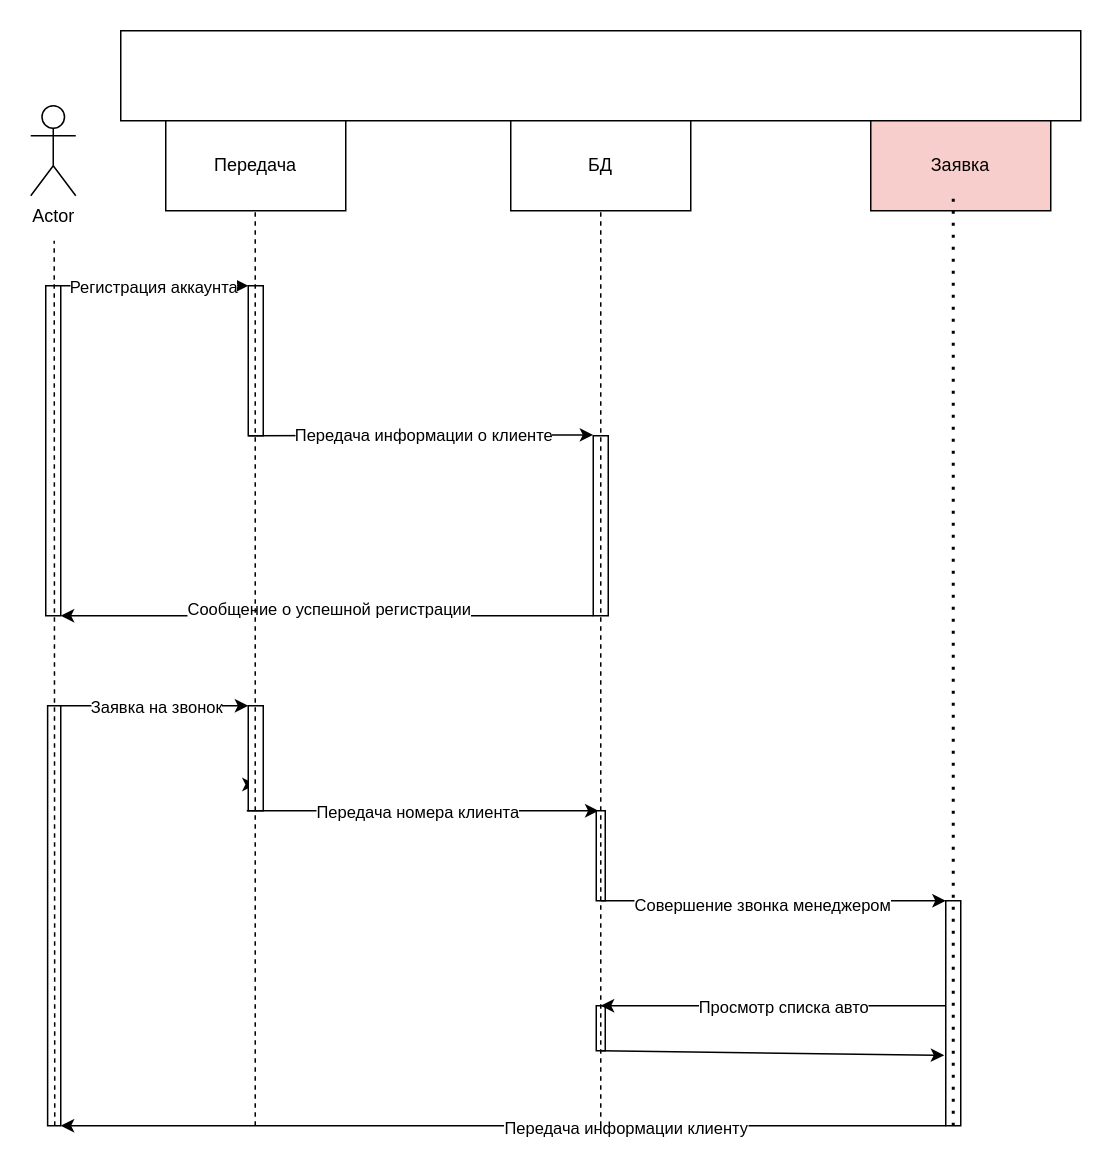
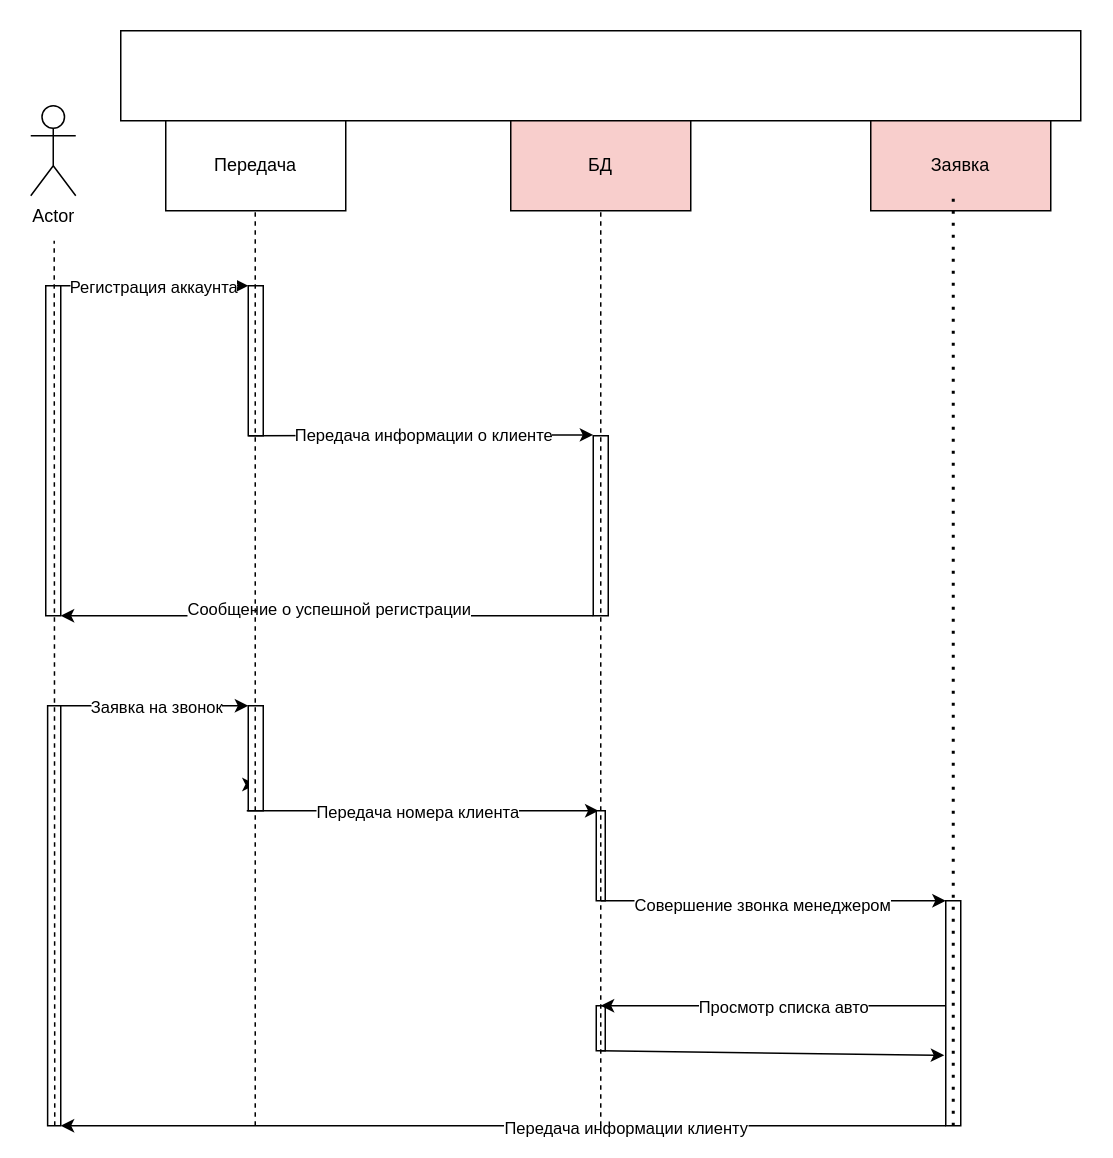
node "БД": fillcolor #ffffff -> #f8cecc
